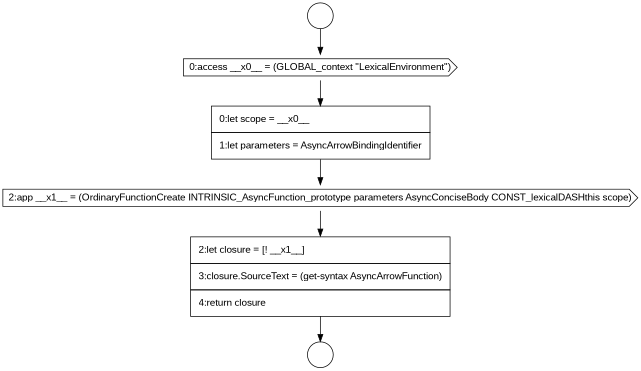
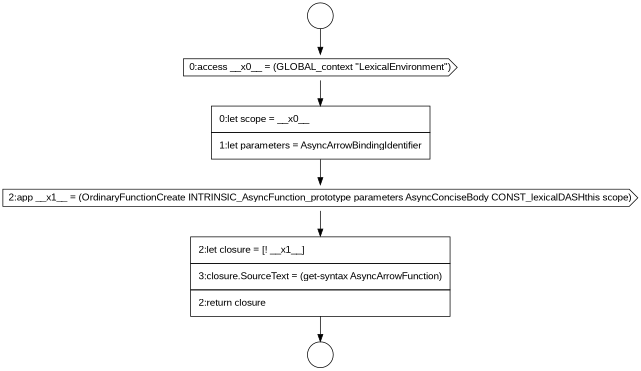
node "2:let closure = [! __x1__]": text "4:return closure" -> "2:return closure"
